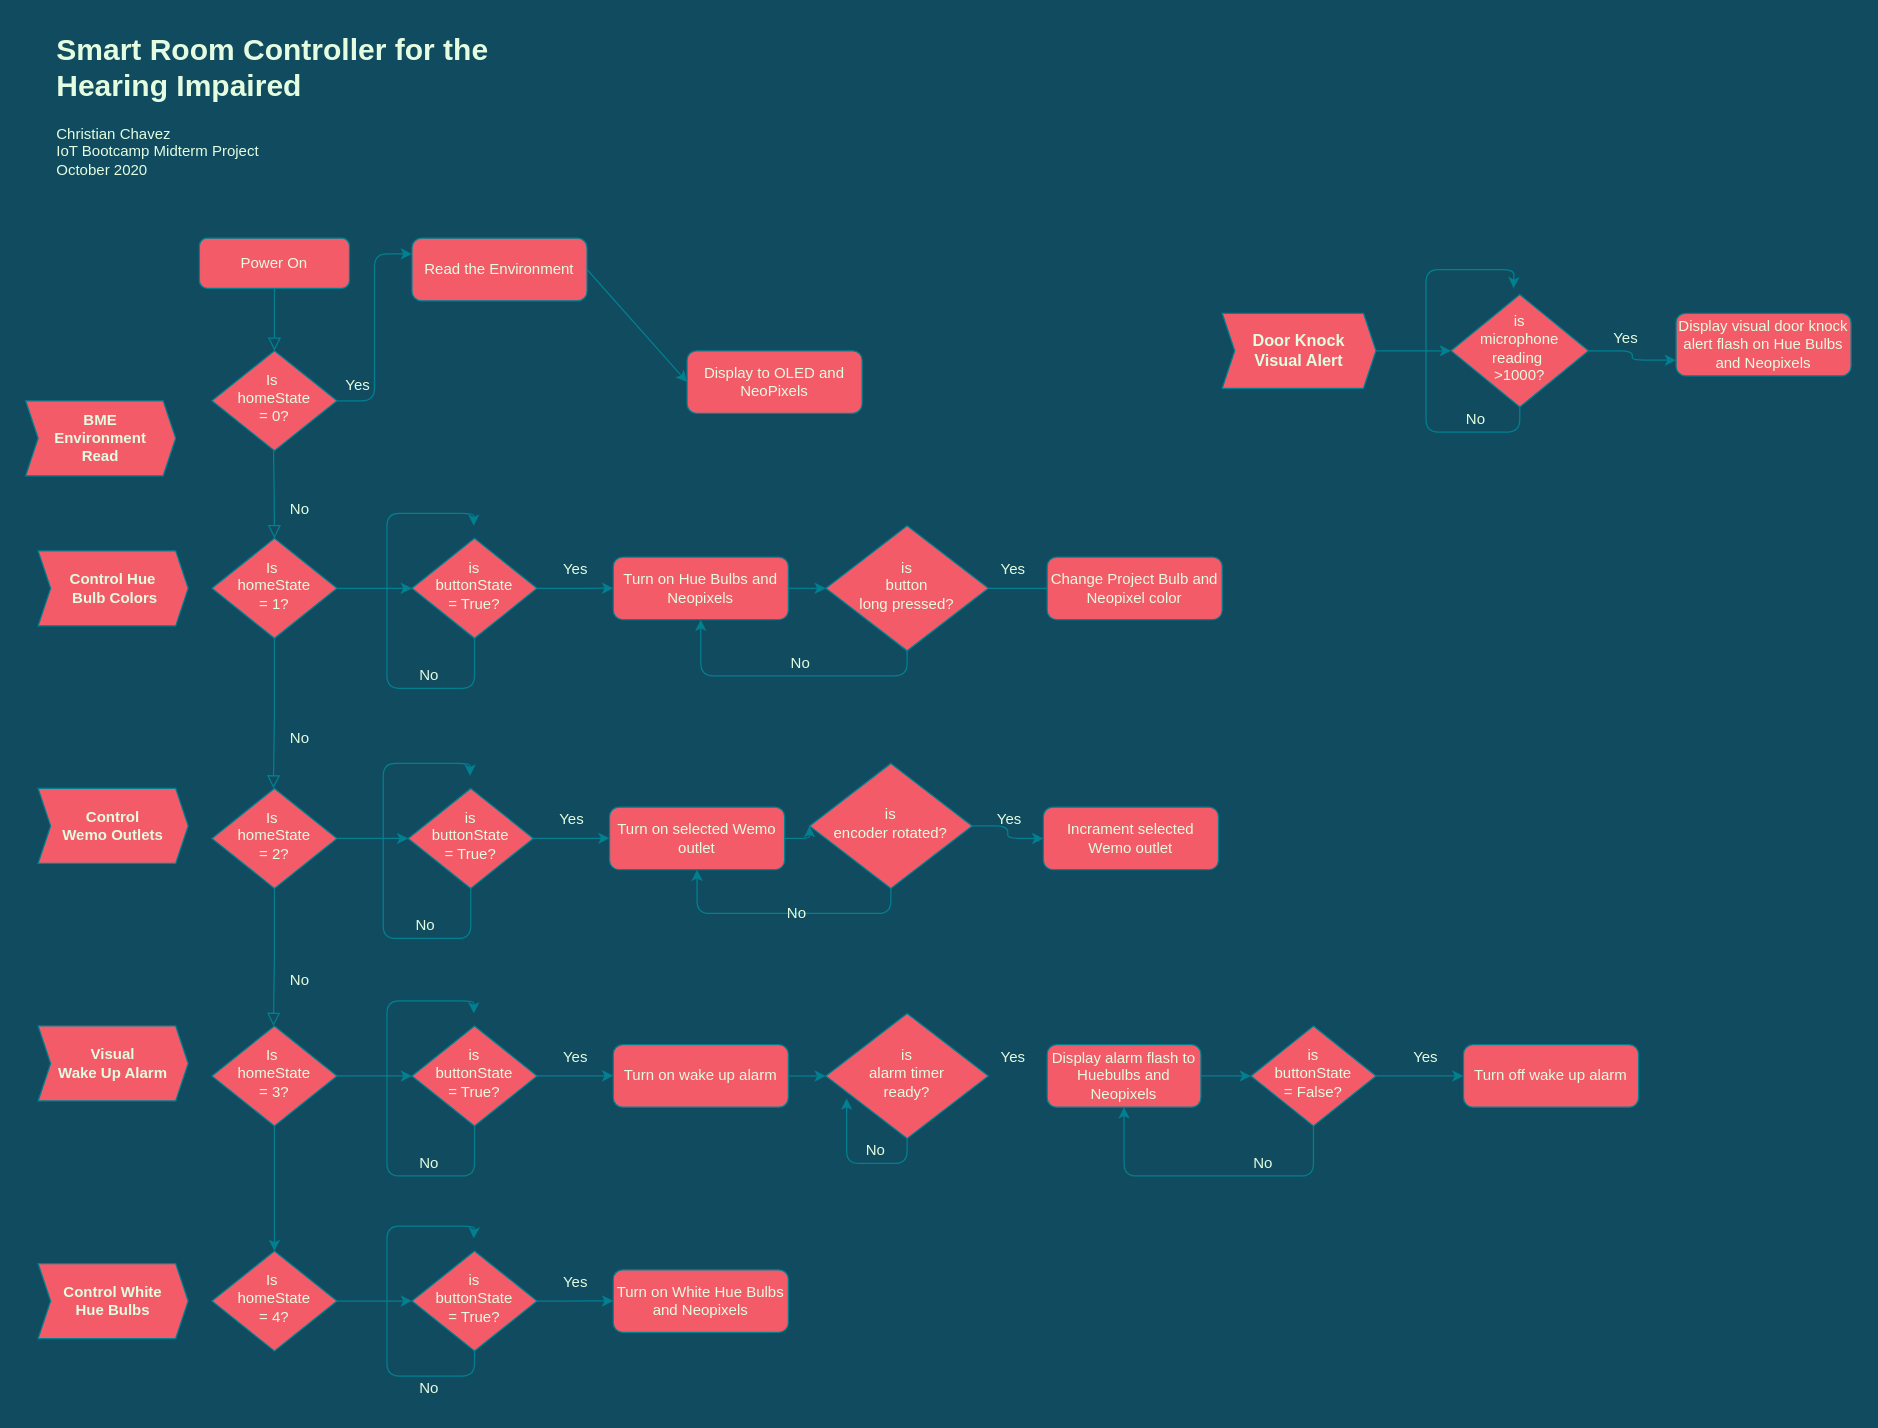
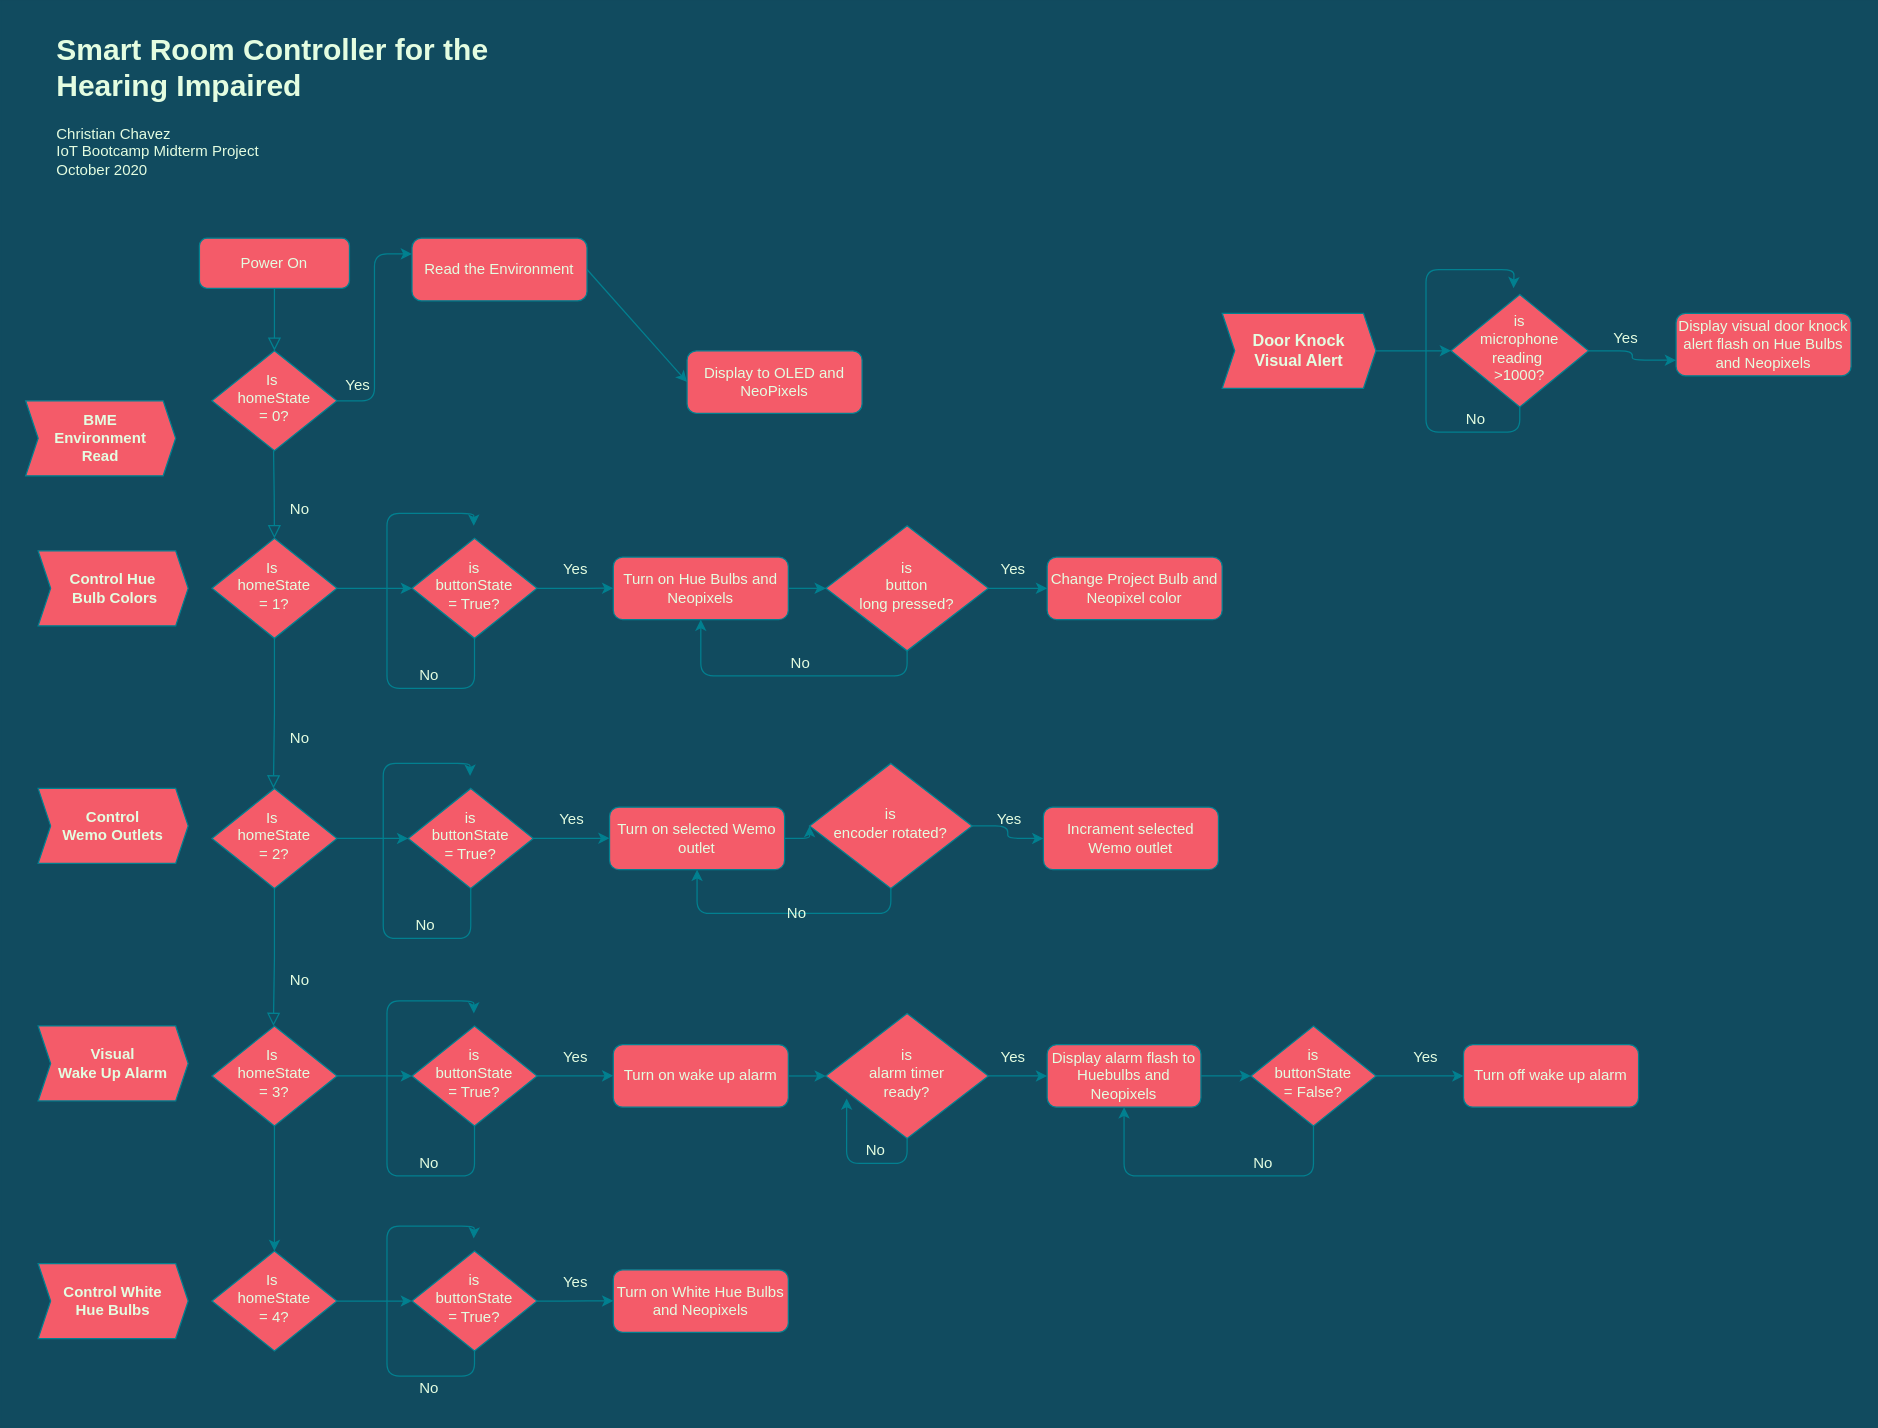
edge "isbuttonlong pressed?" -- "Change Project Bulb and Neopixel color": arrowhead none -> classic
edge "isalarm timerready?" -> "Display alarm flash to Huebulbs and Neopixels": added
